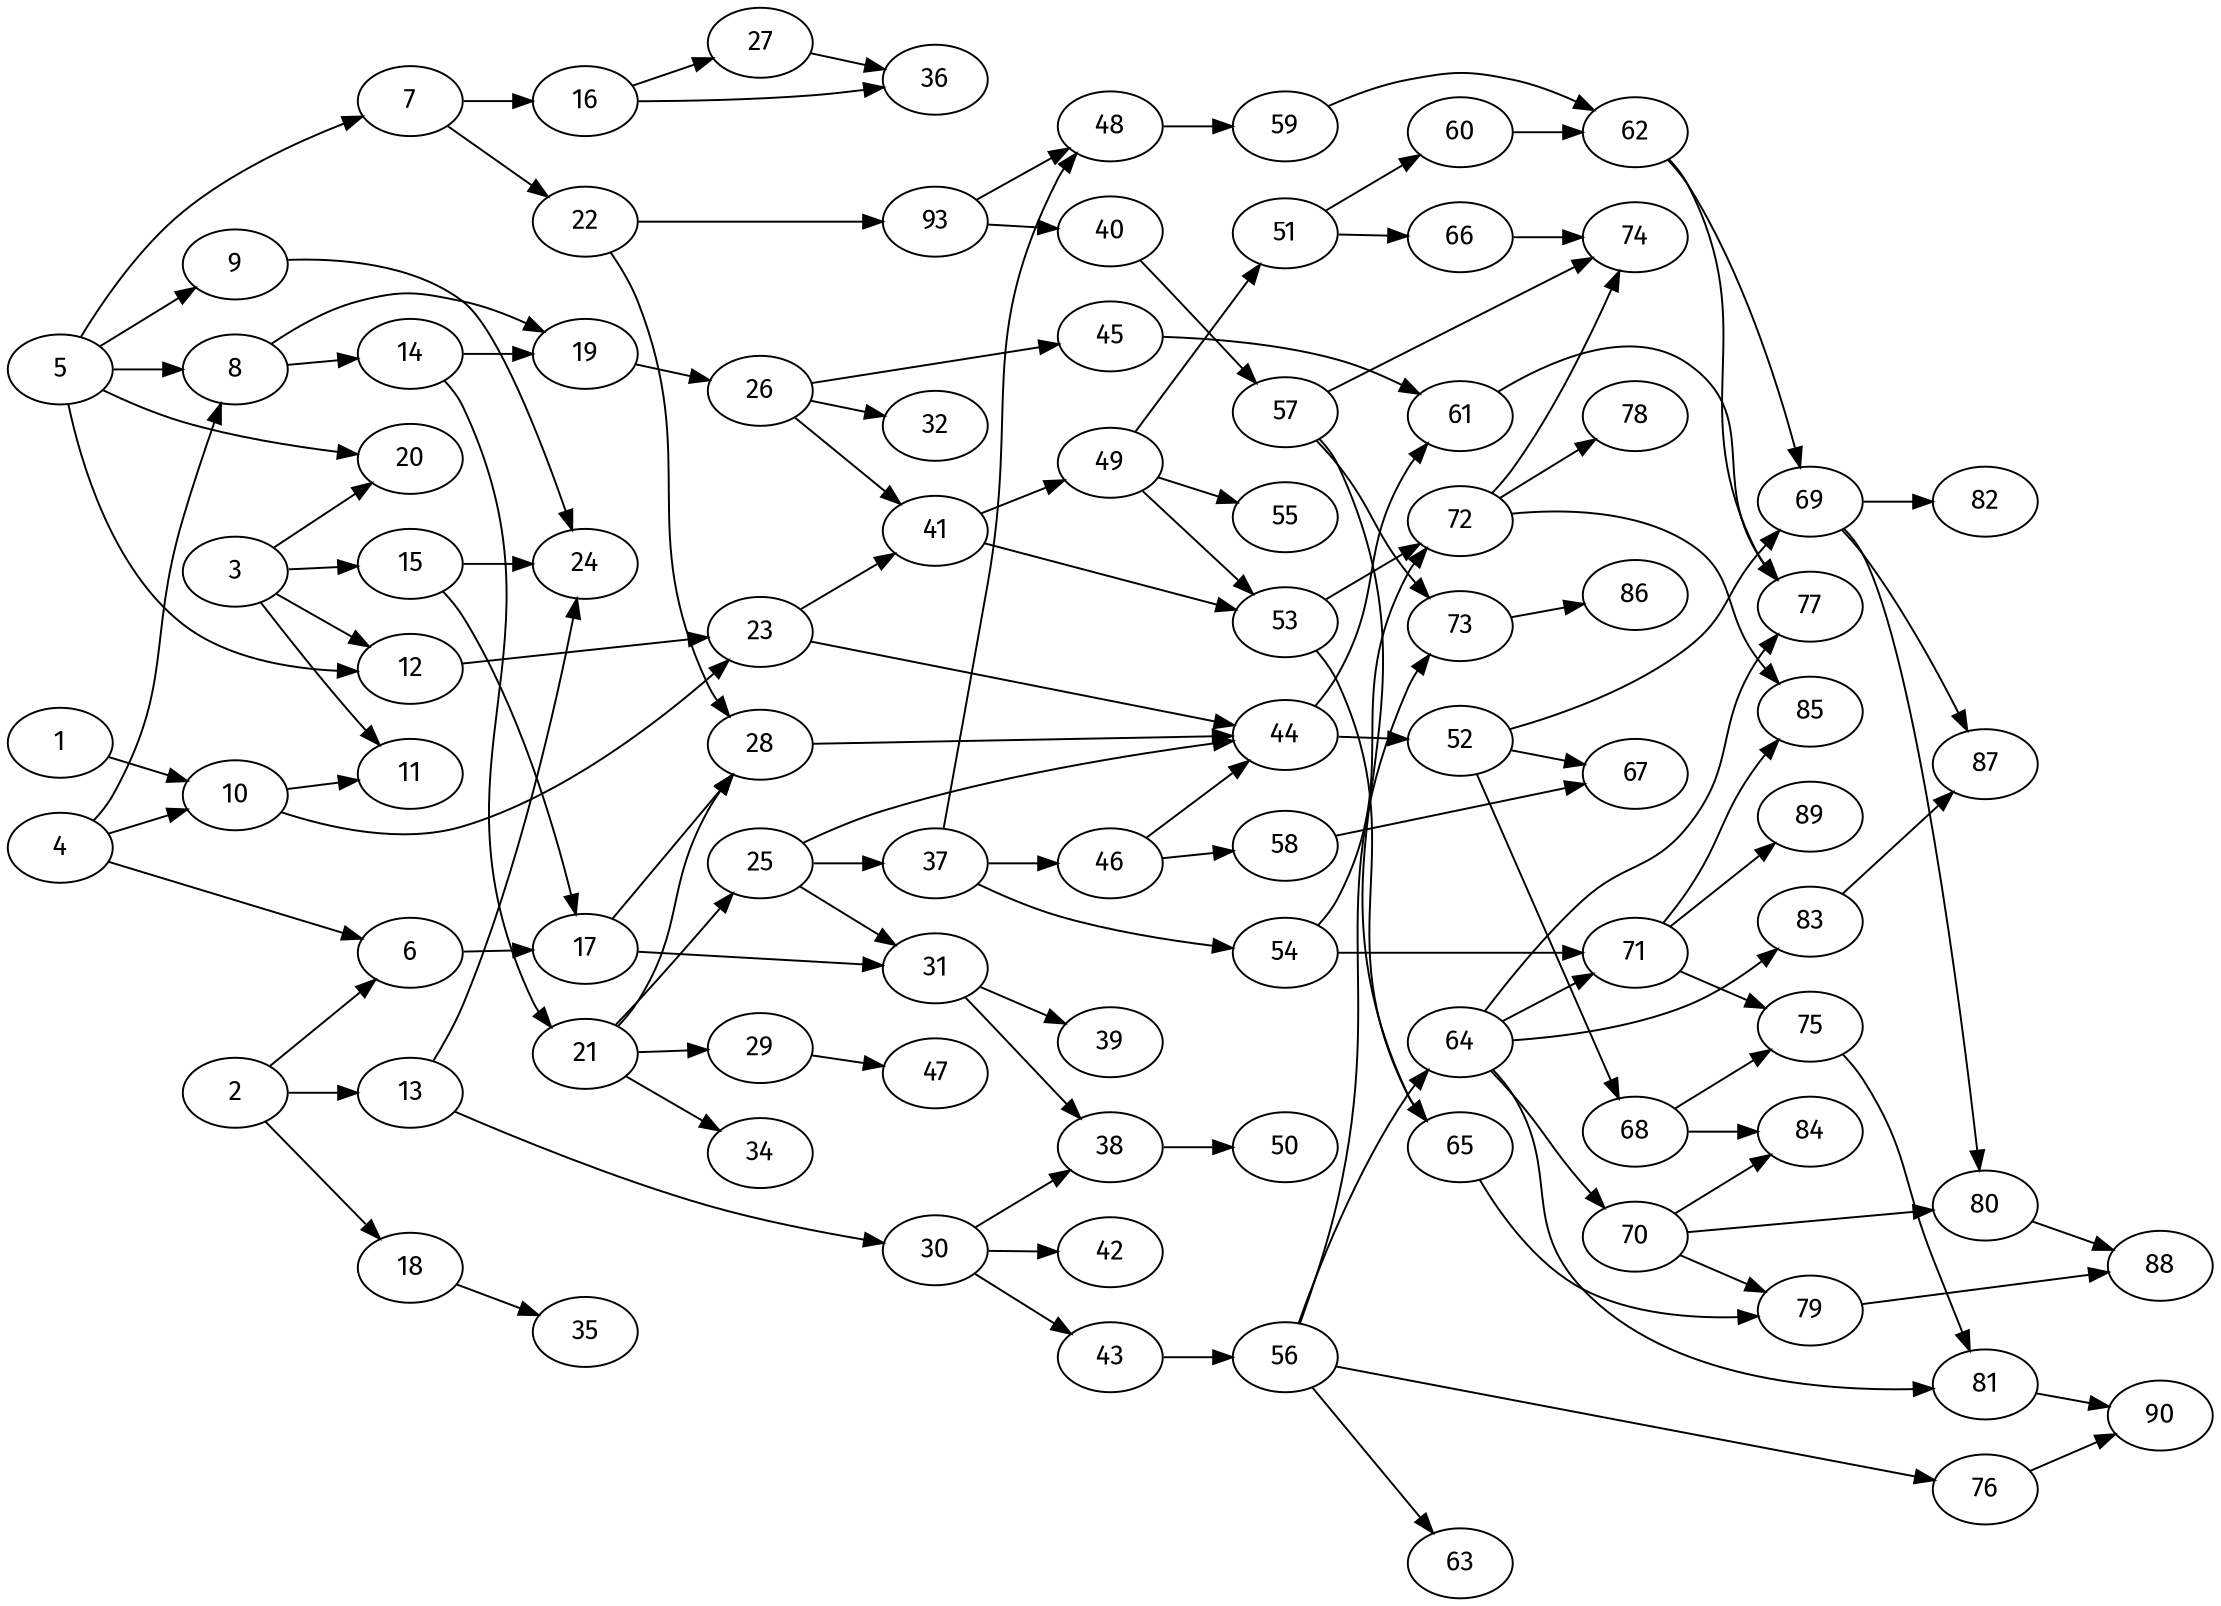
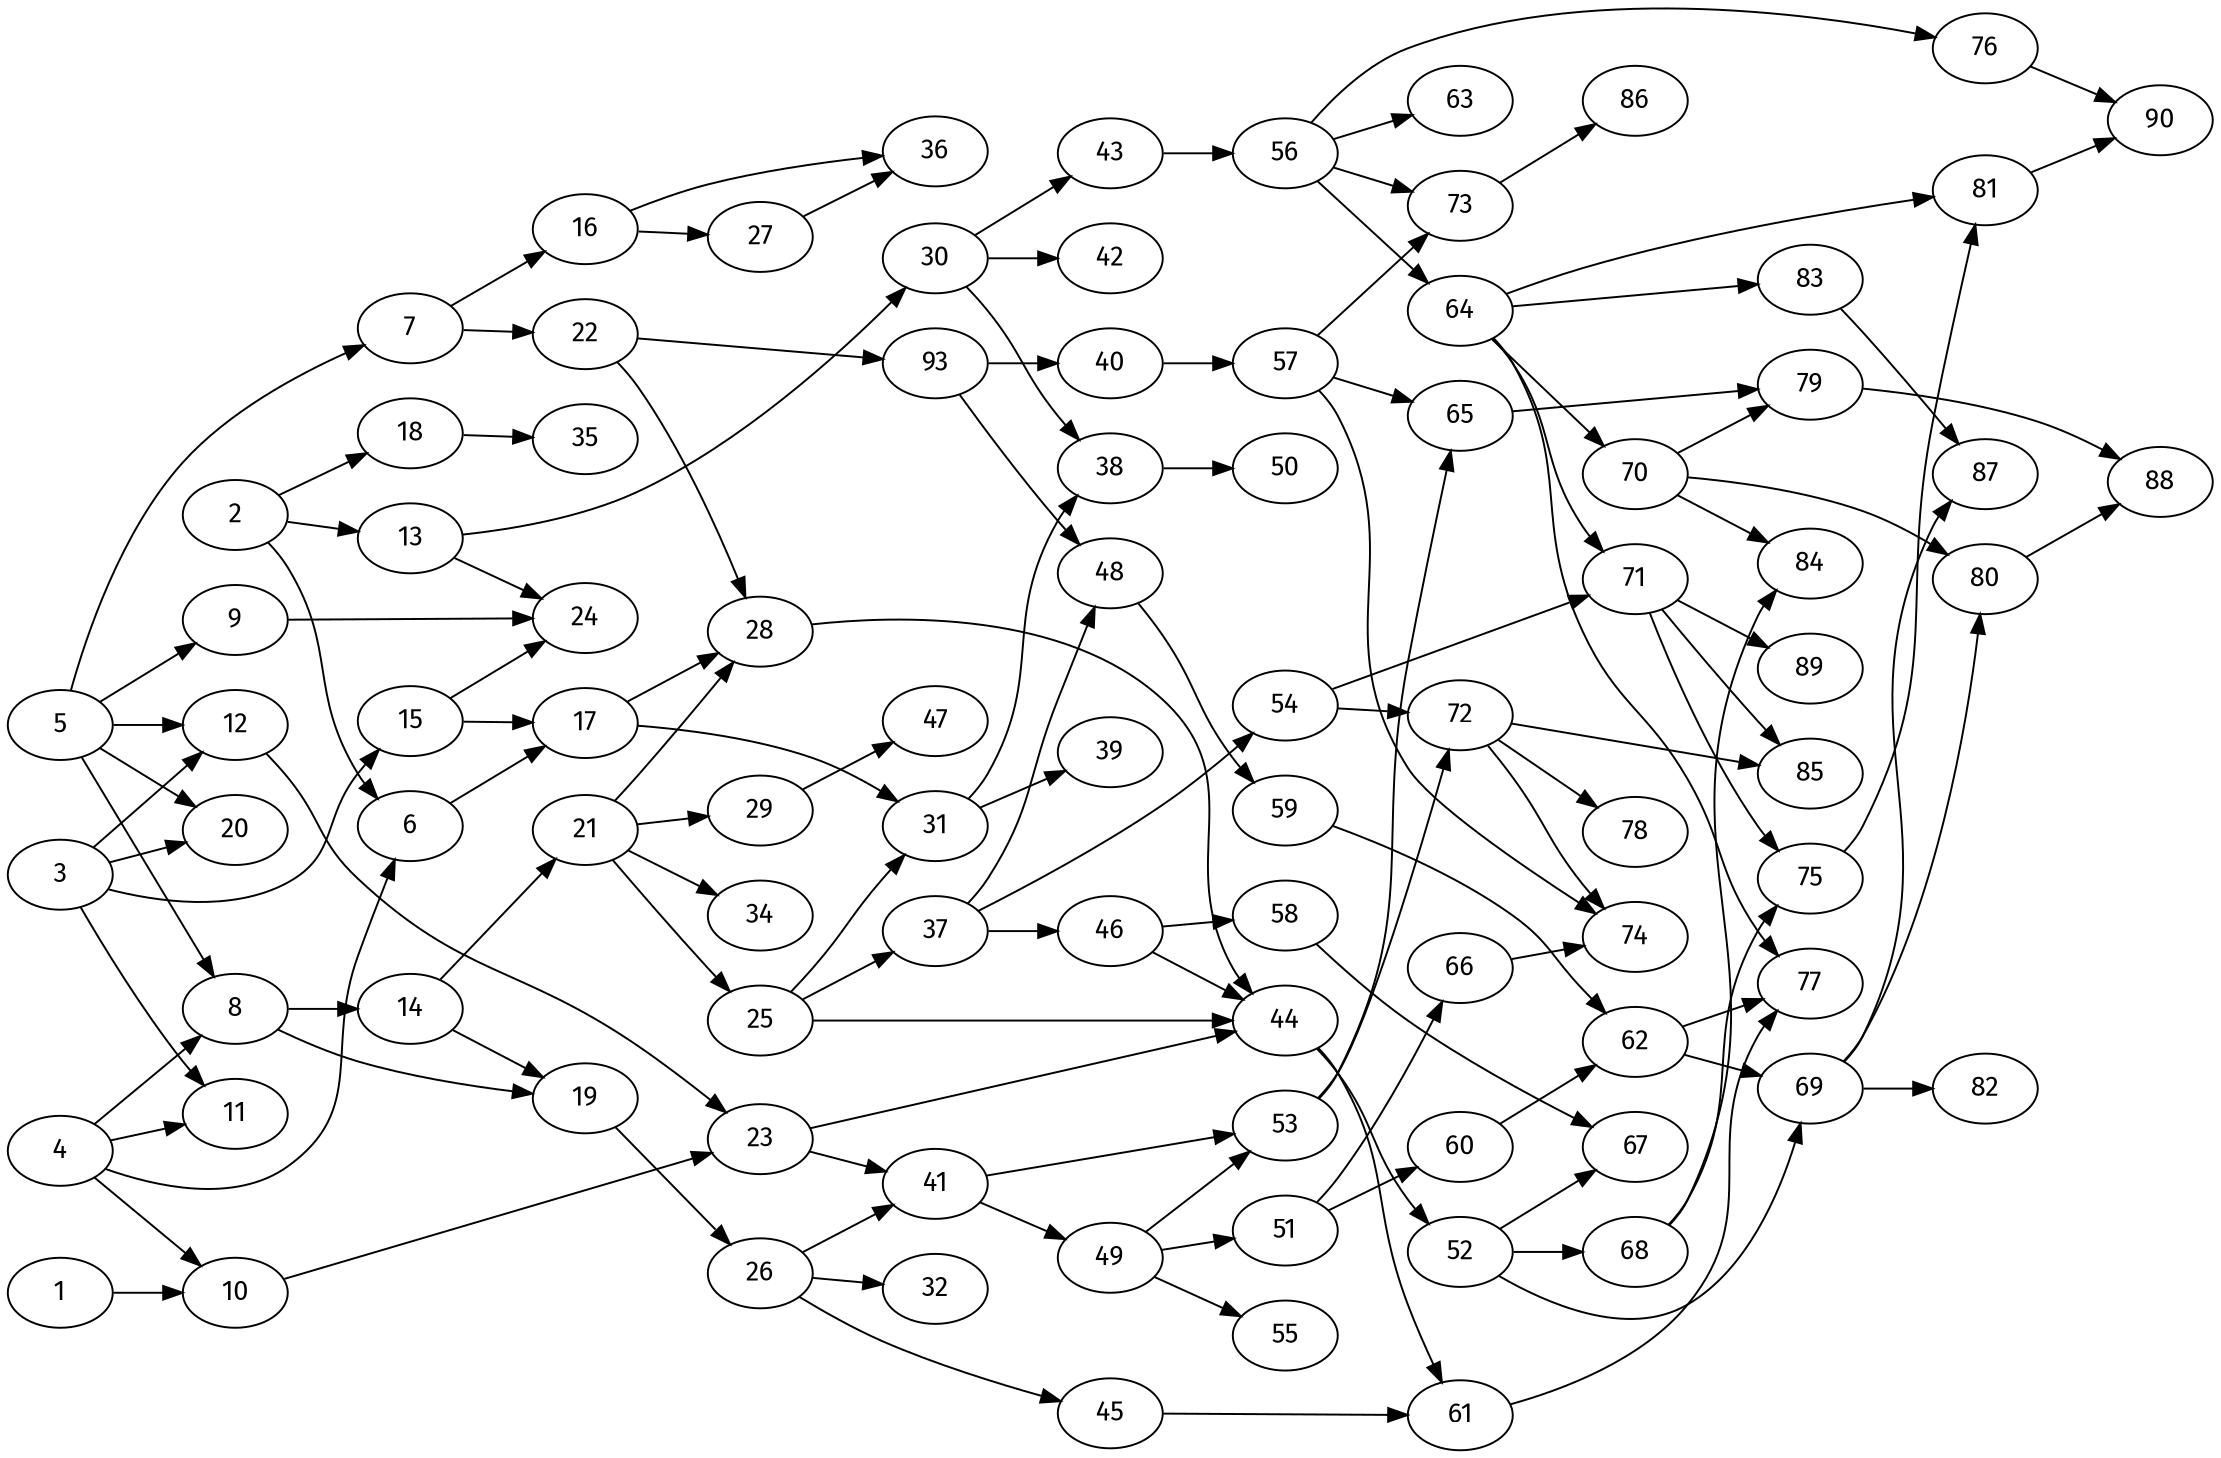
edge "10" -> "11": now "4" -> "11"
